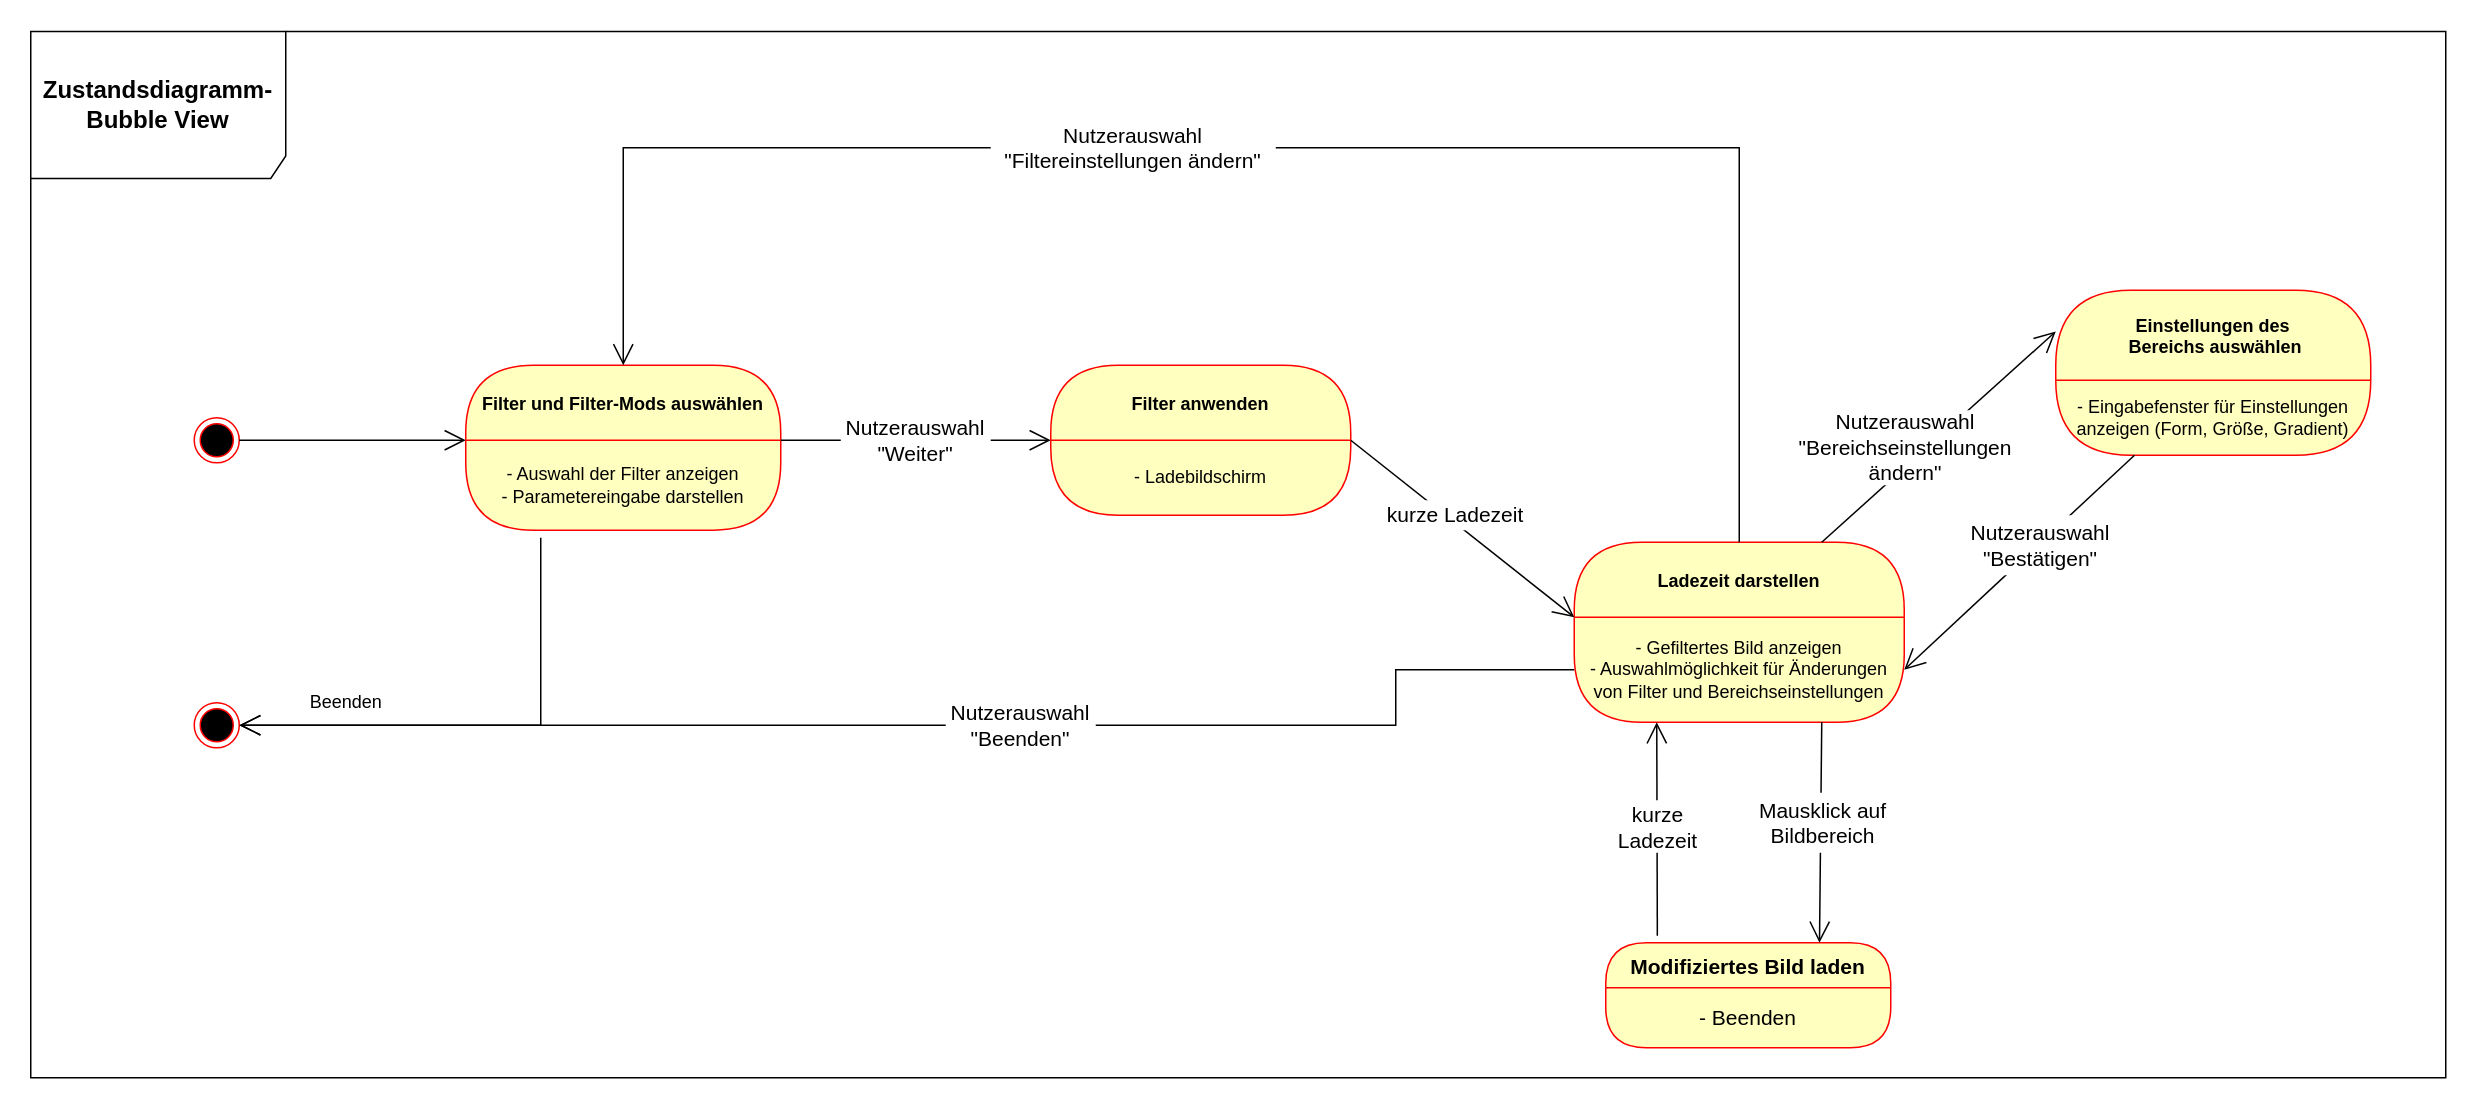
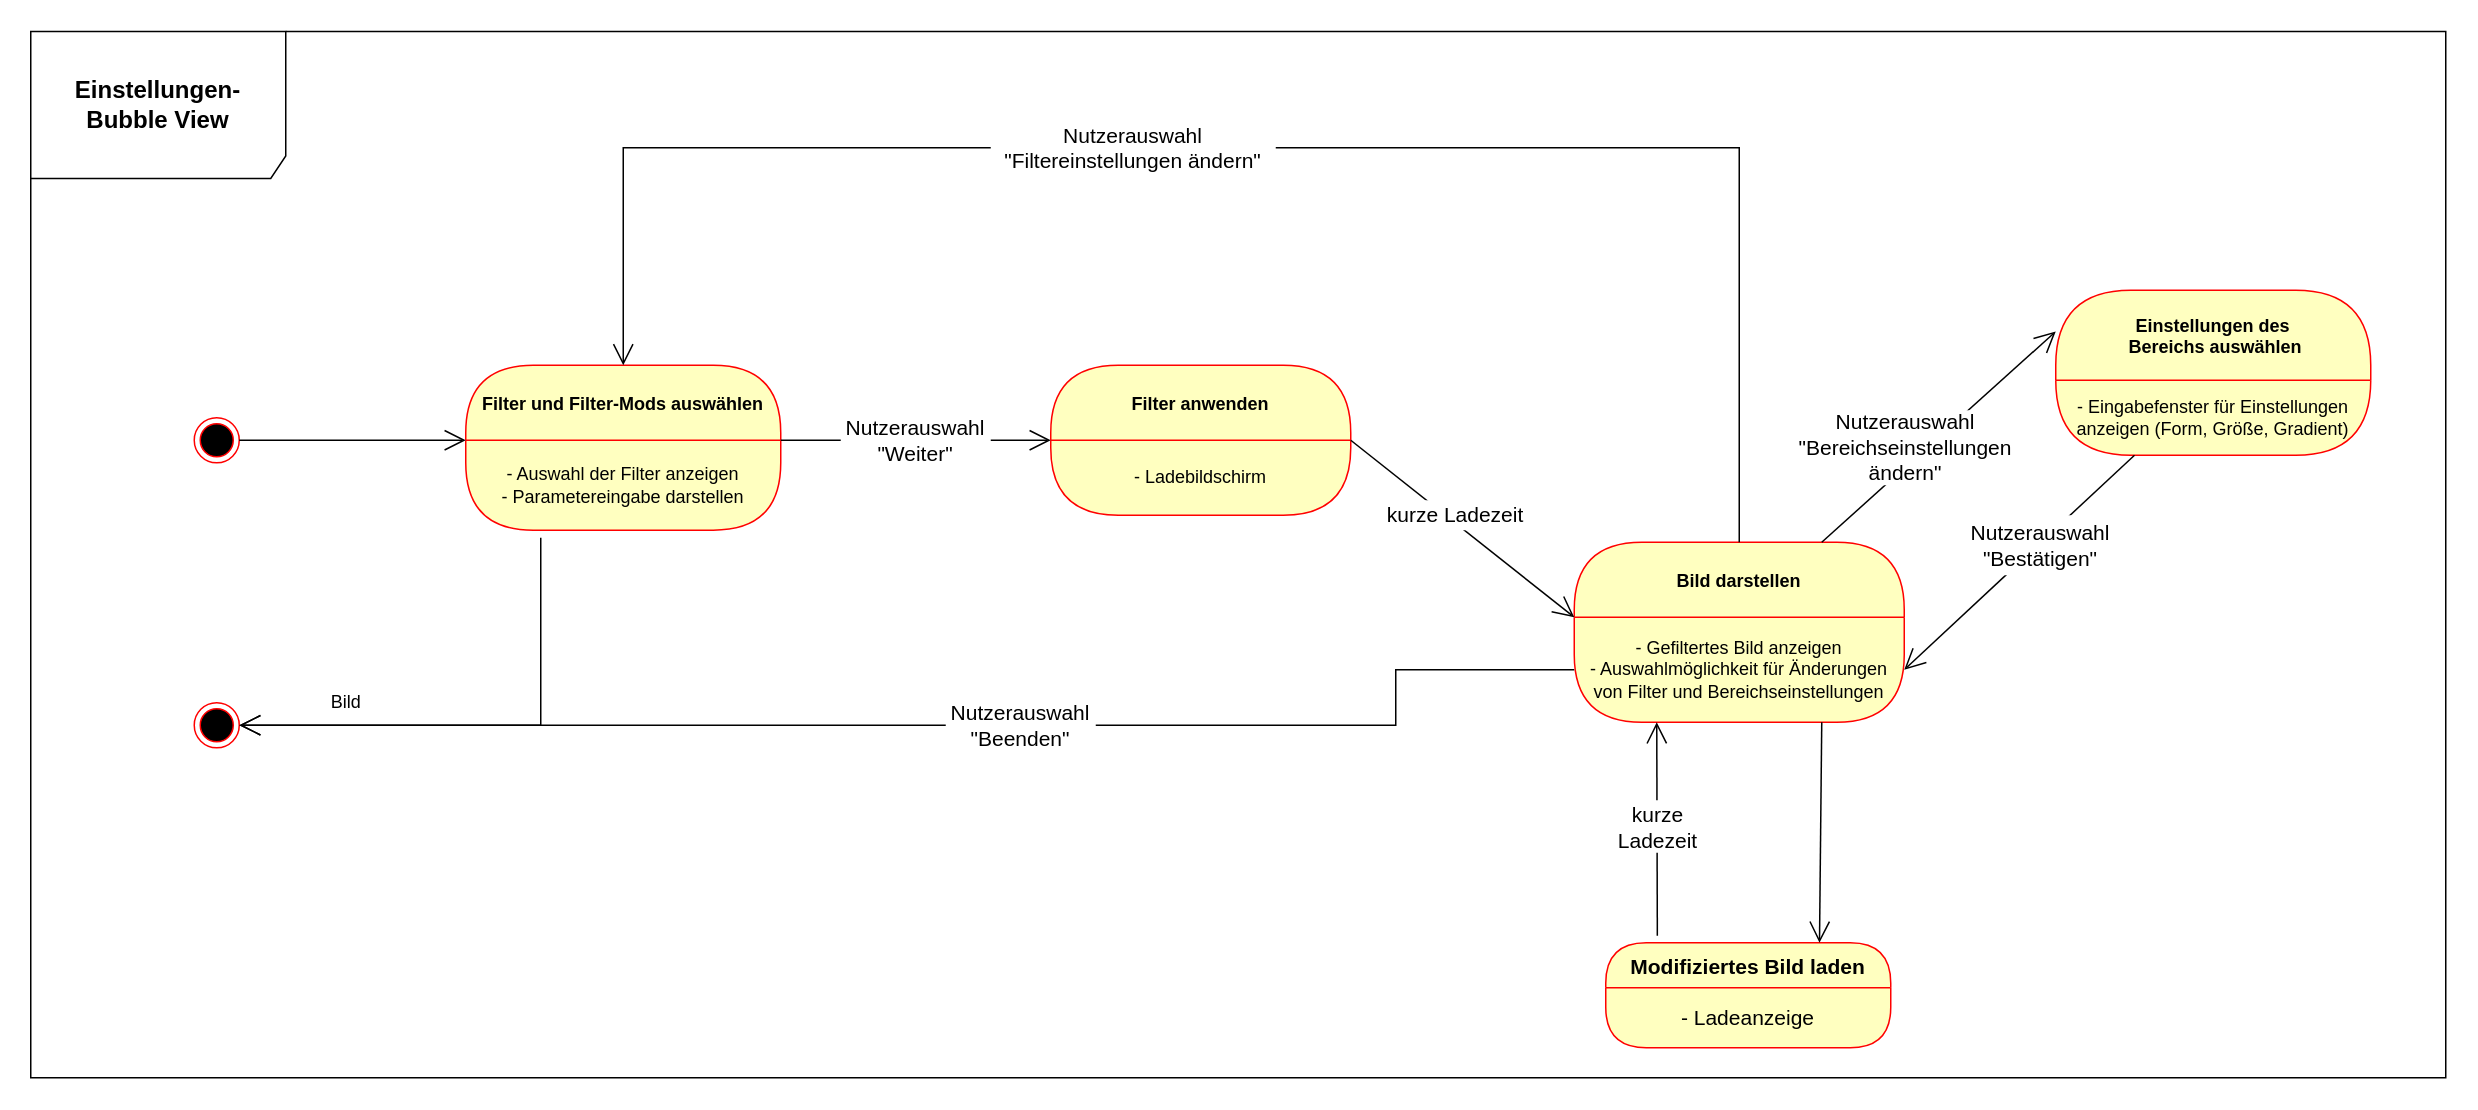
node "Zustandsdiagramm- Bubble View": label "Zustandsdiagramm- Bubble View" -> "Einstellungen- Bubble View"
node "Ladezeit darstellen": label "Ladezeit darstellen" -> "Bild darstellen"
node "Beenden": label "Beenden" -> "Bild"
node "Mausklick auf Bildbereich": removed
node "- Beenden": label "- Beenden" -> "- Ladeanzeige"
